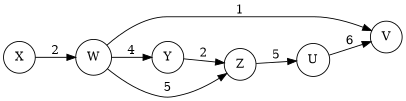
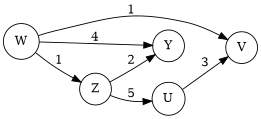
edge "U" -> "V": label "6" -> "3"
node "X": removed
edge "Y" -> "Z": reversed
edge "W" -> "Z": label "5" -> "1"
